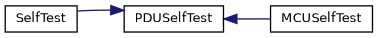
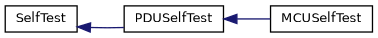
edge "SelfTest" -> "PDUSelfTest": reversed
